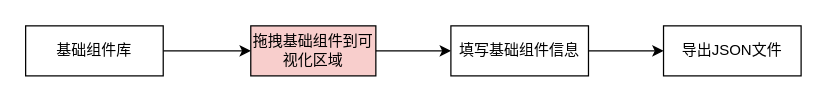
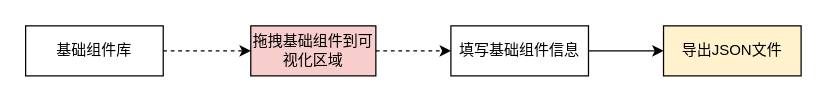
edge "基础组件库" -> "拖拽基础组件到可视化区域": style solid -> dashed
edge "拖拽基础组件到可视化区域" -> "填写基础组件信息": style solid -> dashed
node "导出JSON文件": fillcolor #ffffff -> #fff2cc
